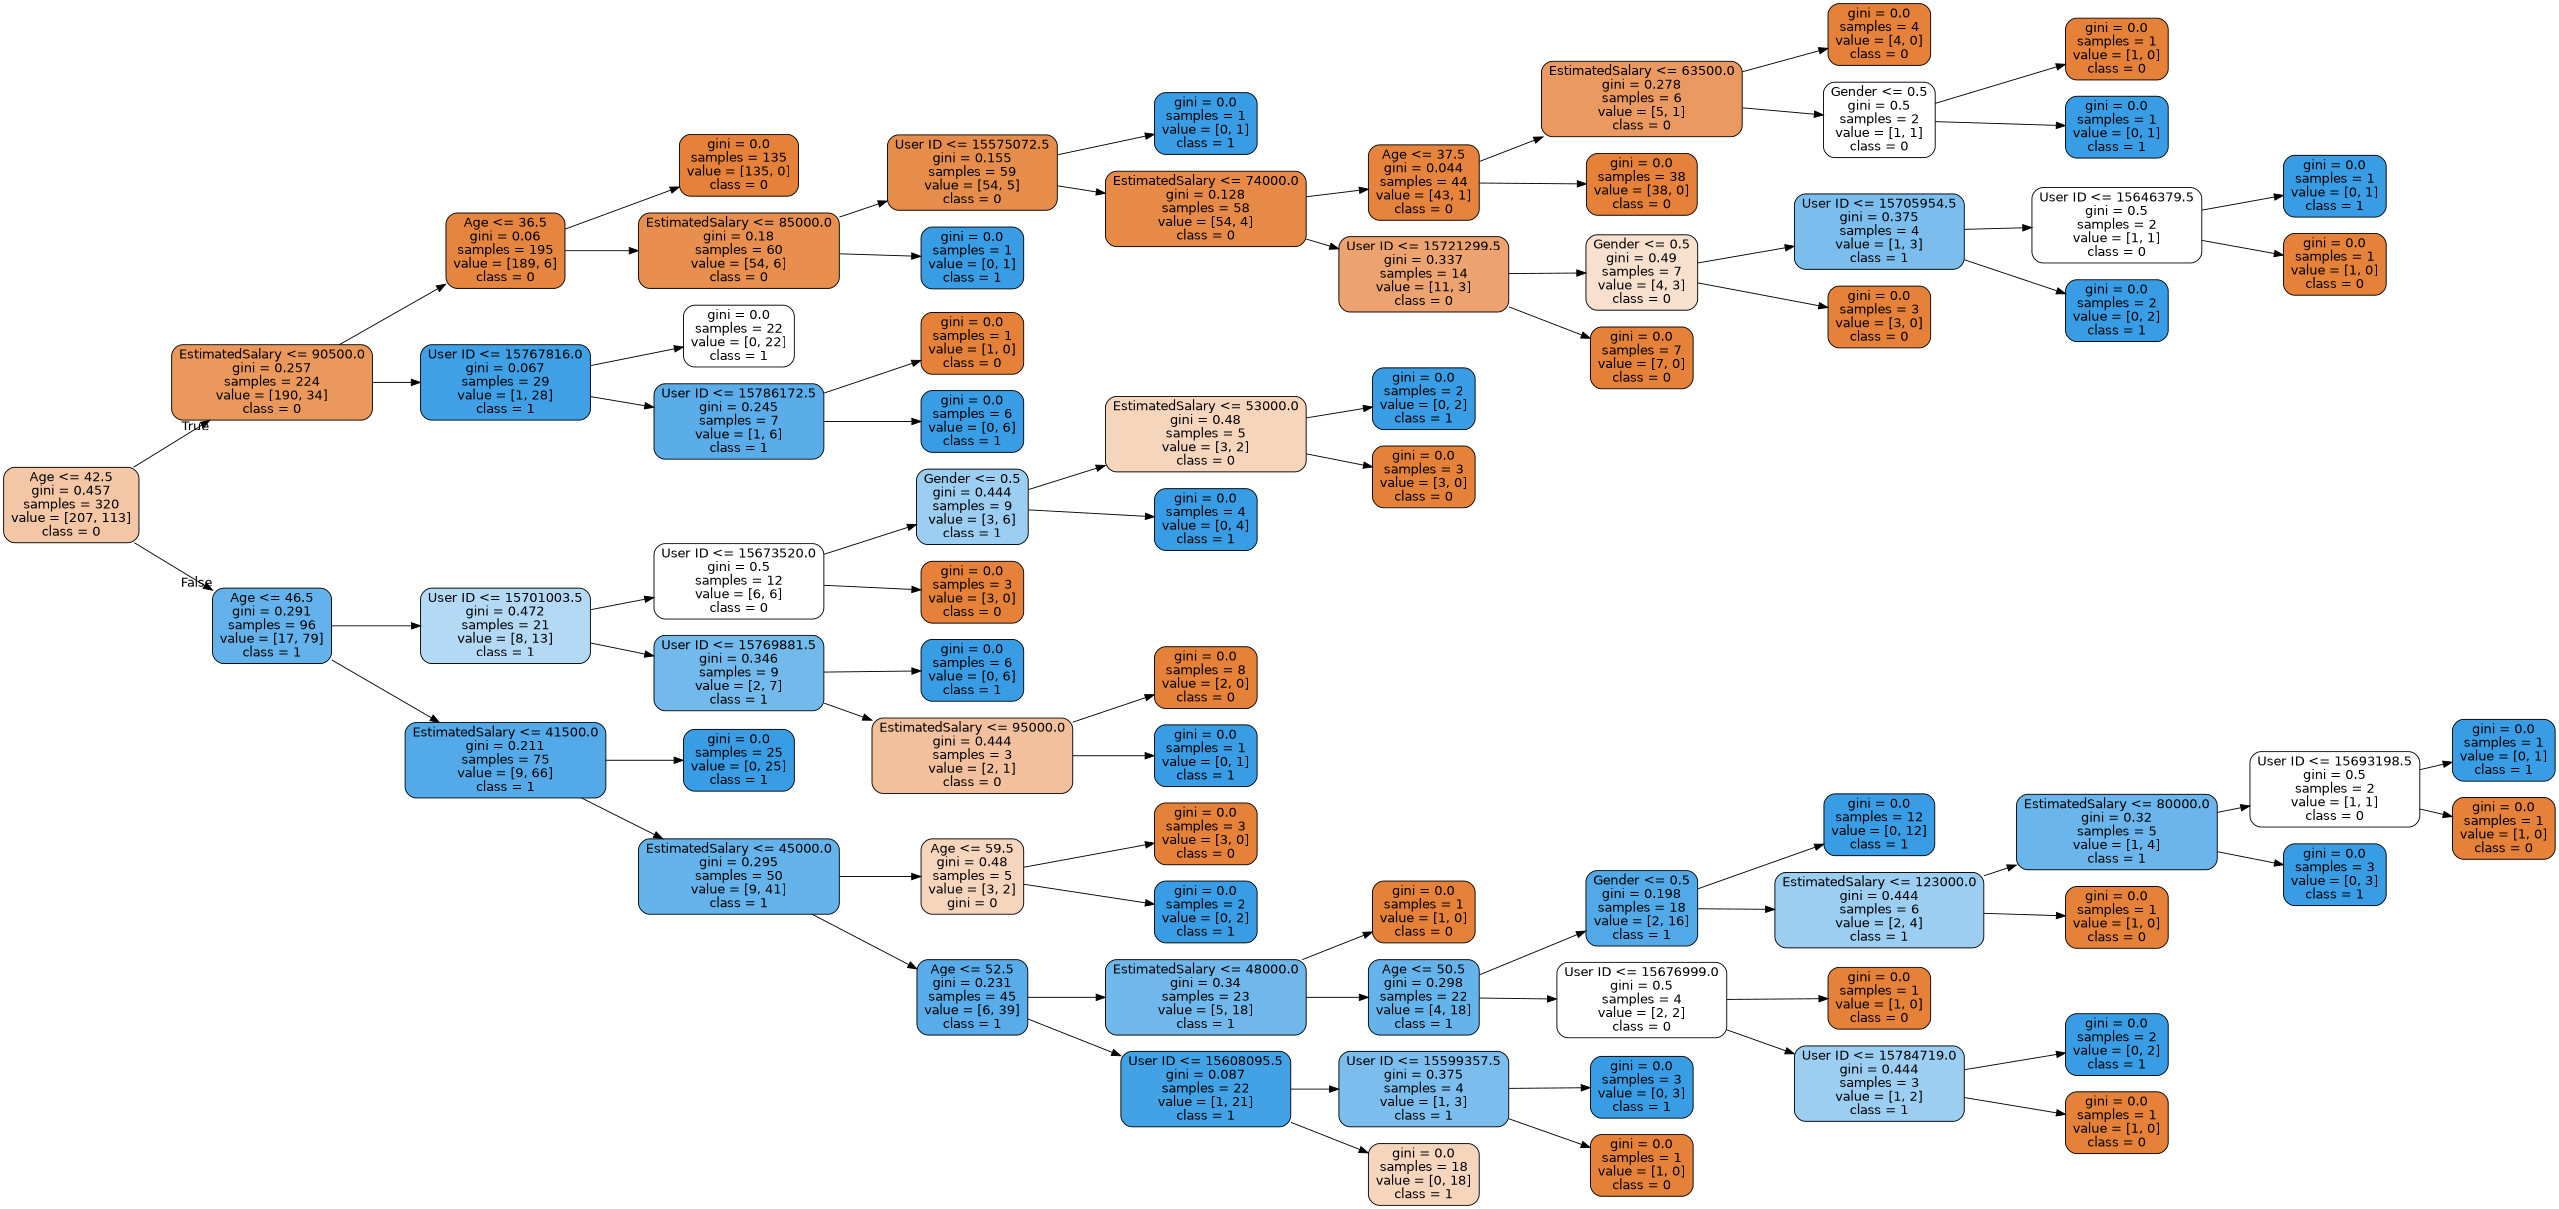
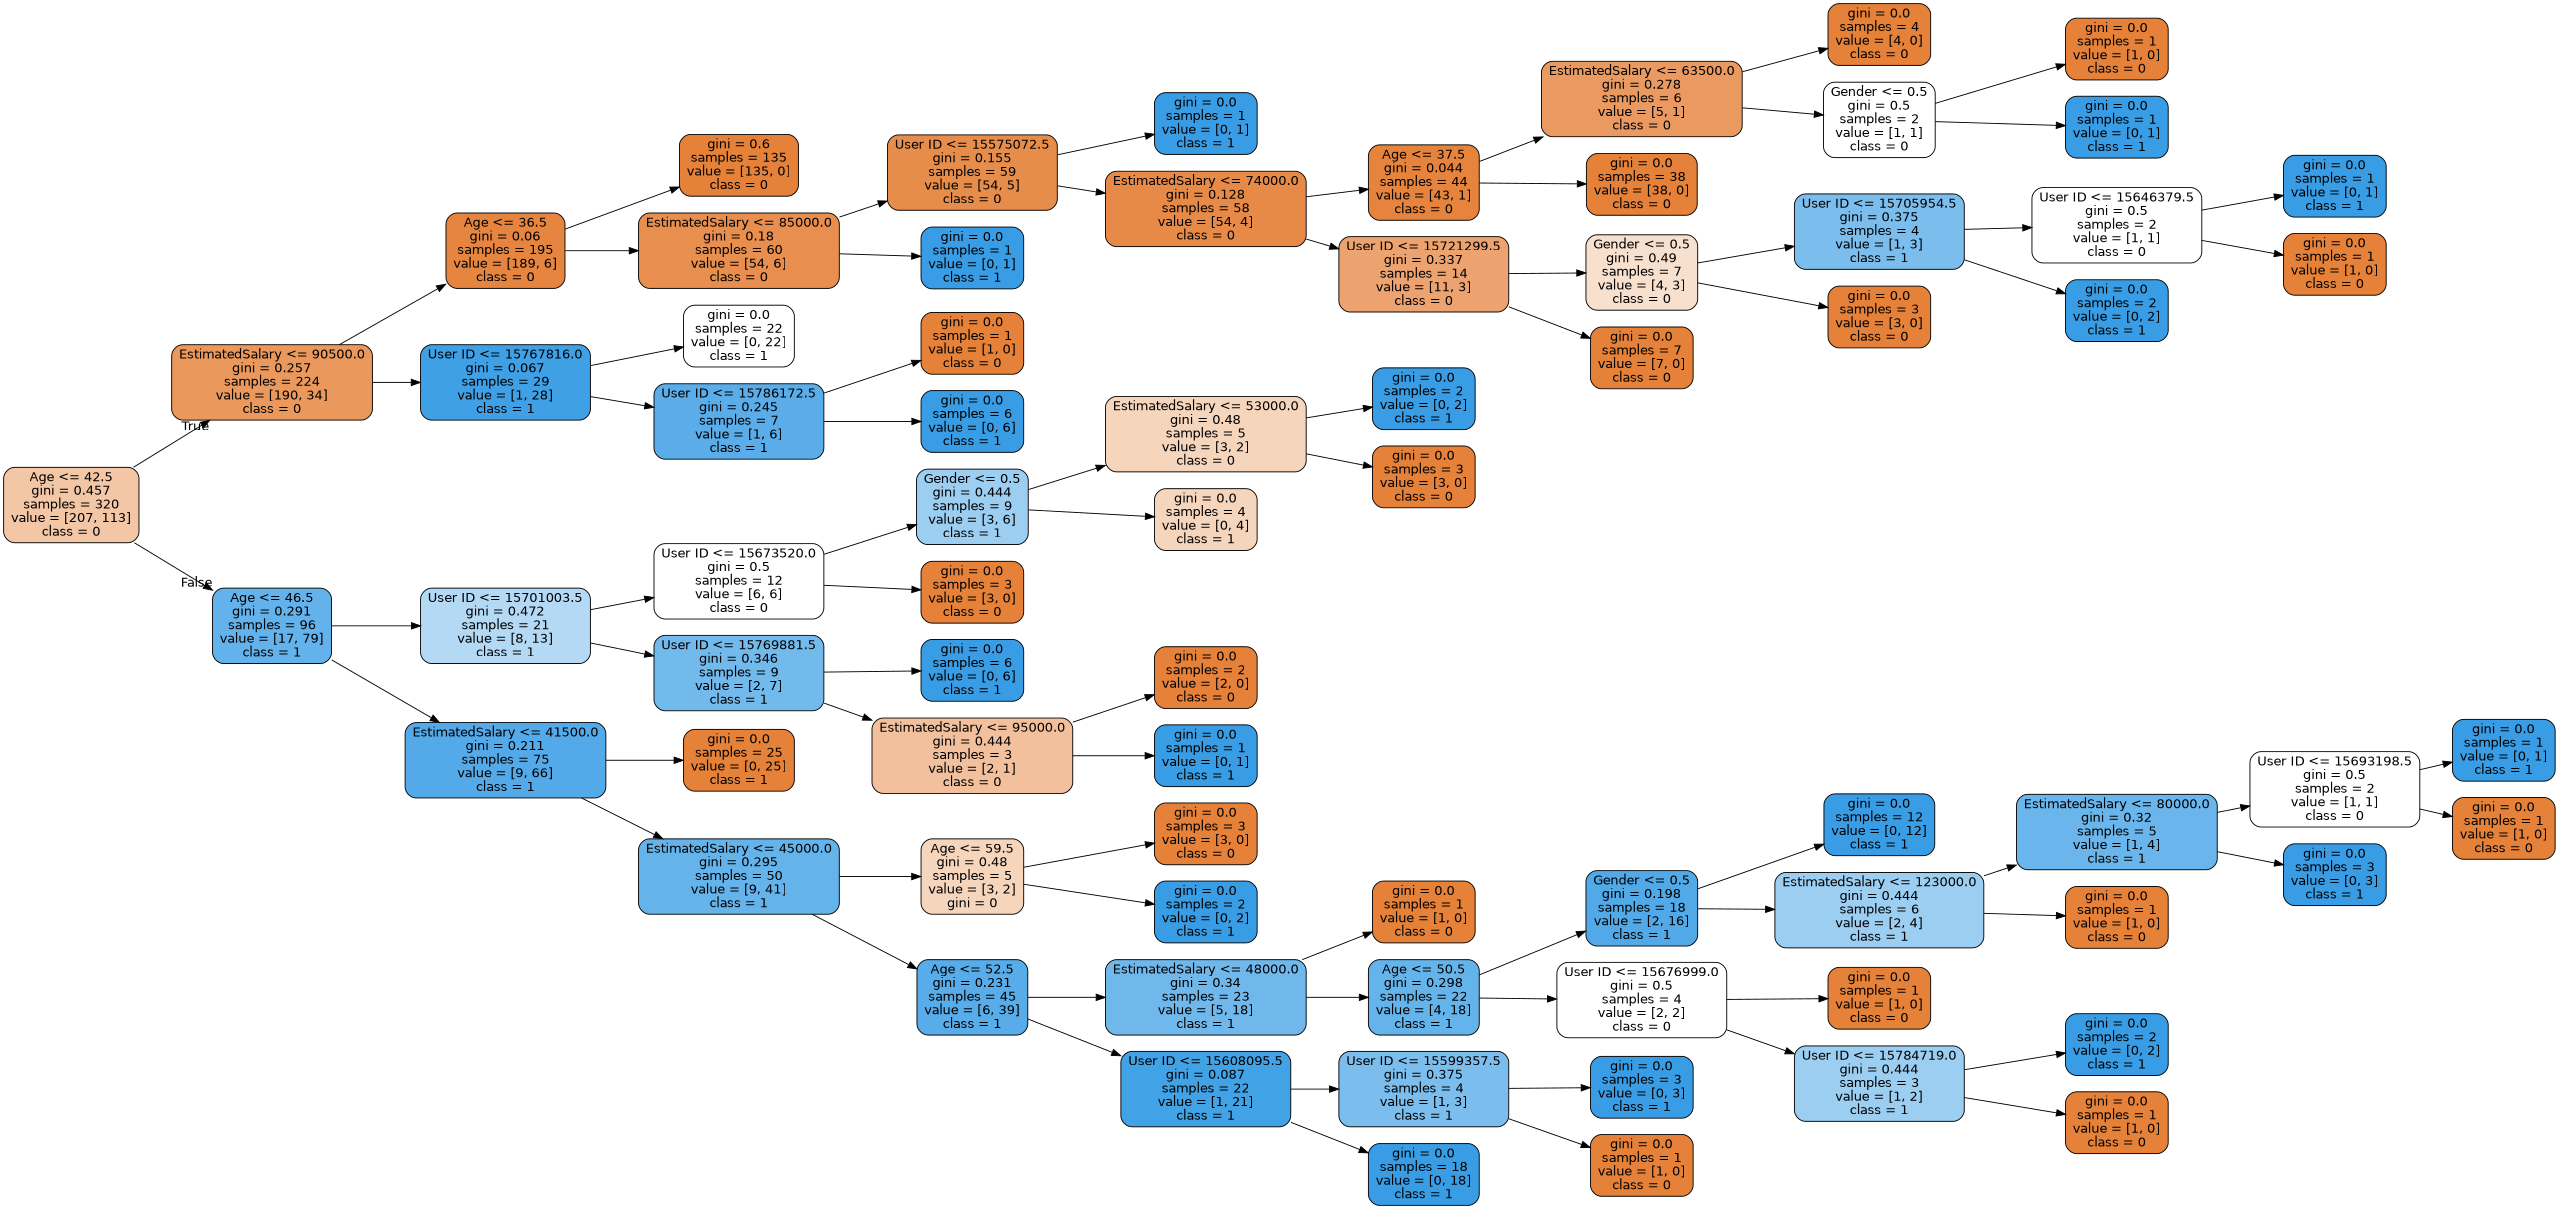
node "gini = 0.0 samples = 135 value = [135, 0] class = 0": label "gini = 0.0 samples = 135 value = [135, 0] class = 0" -> "gini = 0.6 samples = 135 value = [135, 0] class = 0"
node "gini = 0.0 samples = 4 value = [0, 4] class = 1": fillcolor #399de5 -> #f6d5bd
node "gini = 0.0 samples = 8 value = [2, 0] class = 0": label "gini = 0.0 samples = 8 value = [2, 0] class = 0" -> "gini = 0.0 samples = 2 value = [2, 0] class = 0"
node "gini = 0.0 samples = 25 value = [0, 25] class = 1": fillcolor #399de5 -> #e58139
node "gini = 0.0 samples = 18 value = [0, 18] class = 1": fillcolor #f6d5bd -> #399de5
